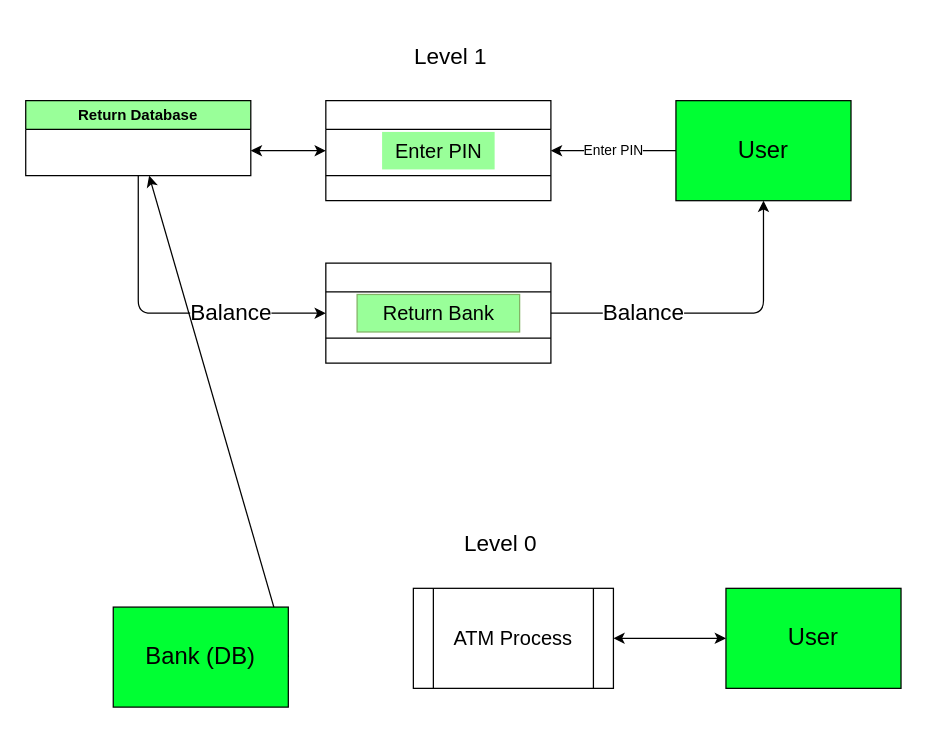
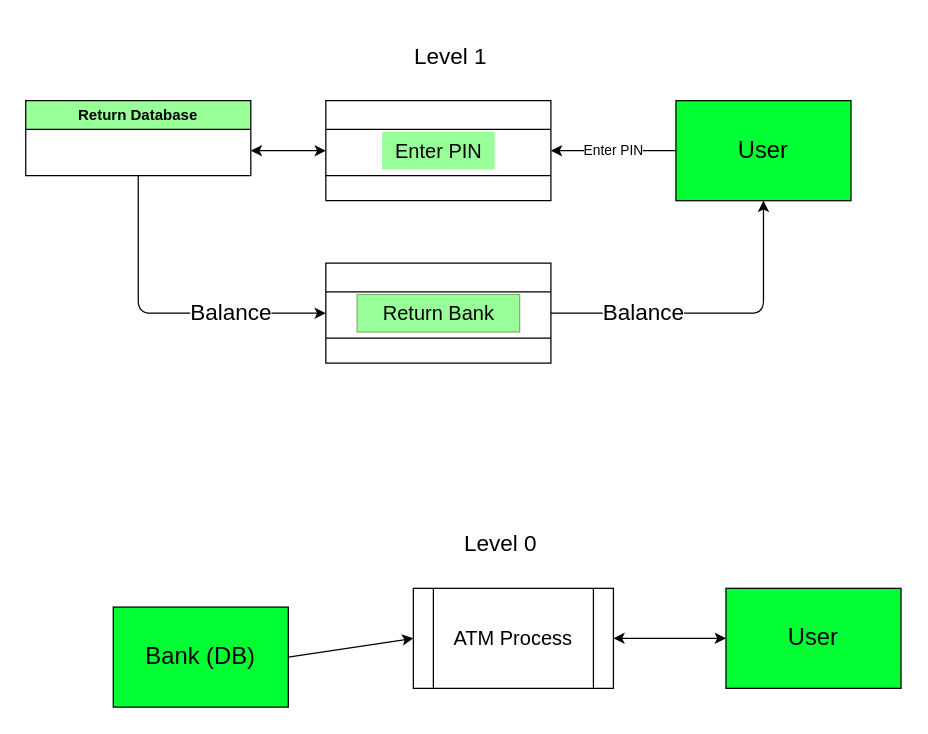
edge "Bank (DB)" -> "Return Database": now "Bank (DB)" -> "ATM Process"
